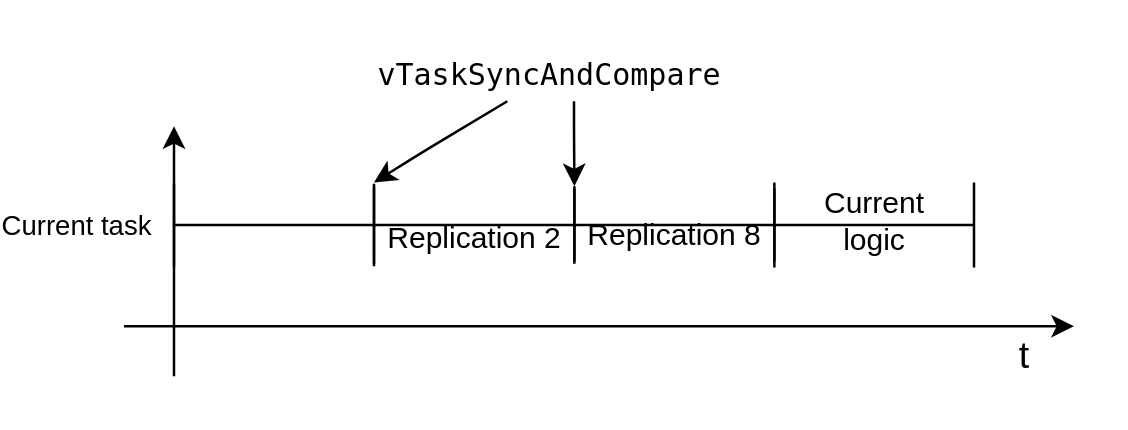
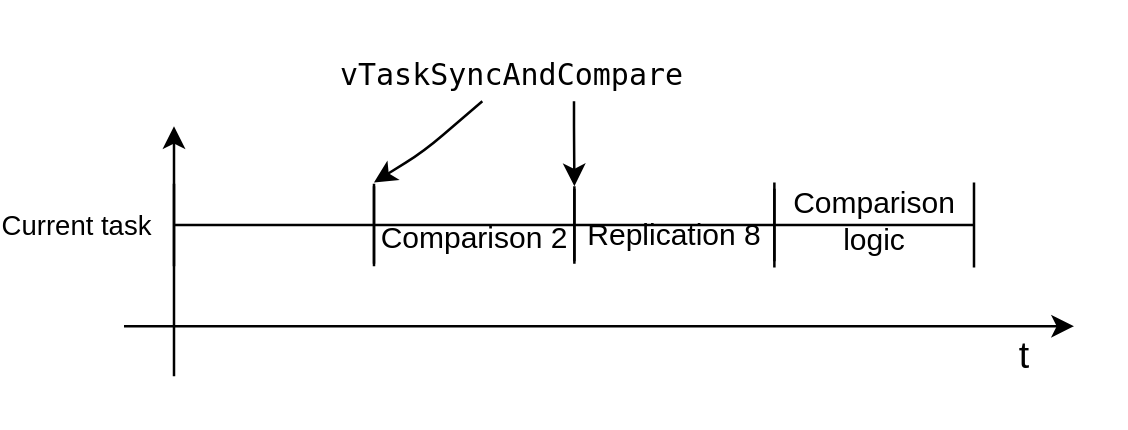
node "vTaskSyncAndCompare": moved (549, 76) -> (511, 76)
node "Current logic": label "Current logic" -> "Comparison logic"
node "Replication 2": label "Replication 2" -> "Comparison 2"
